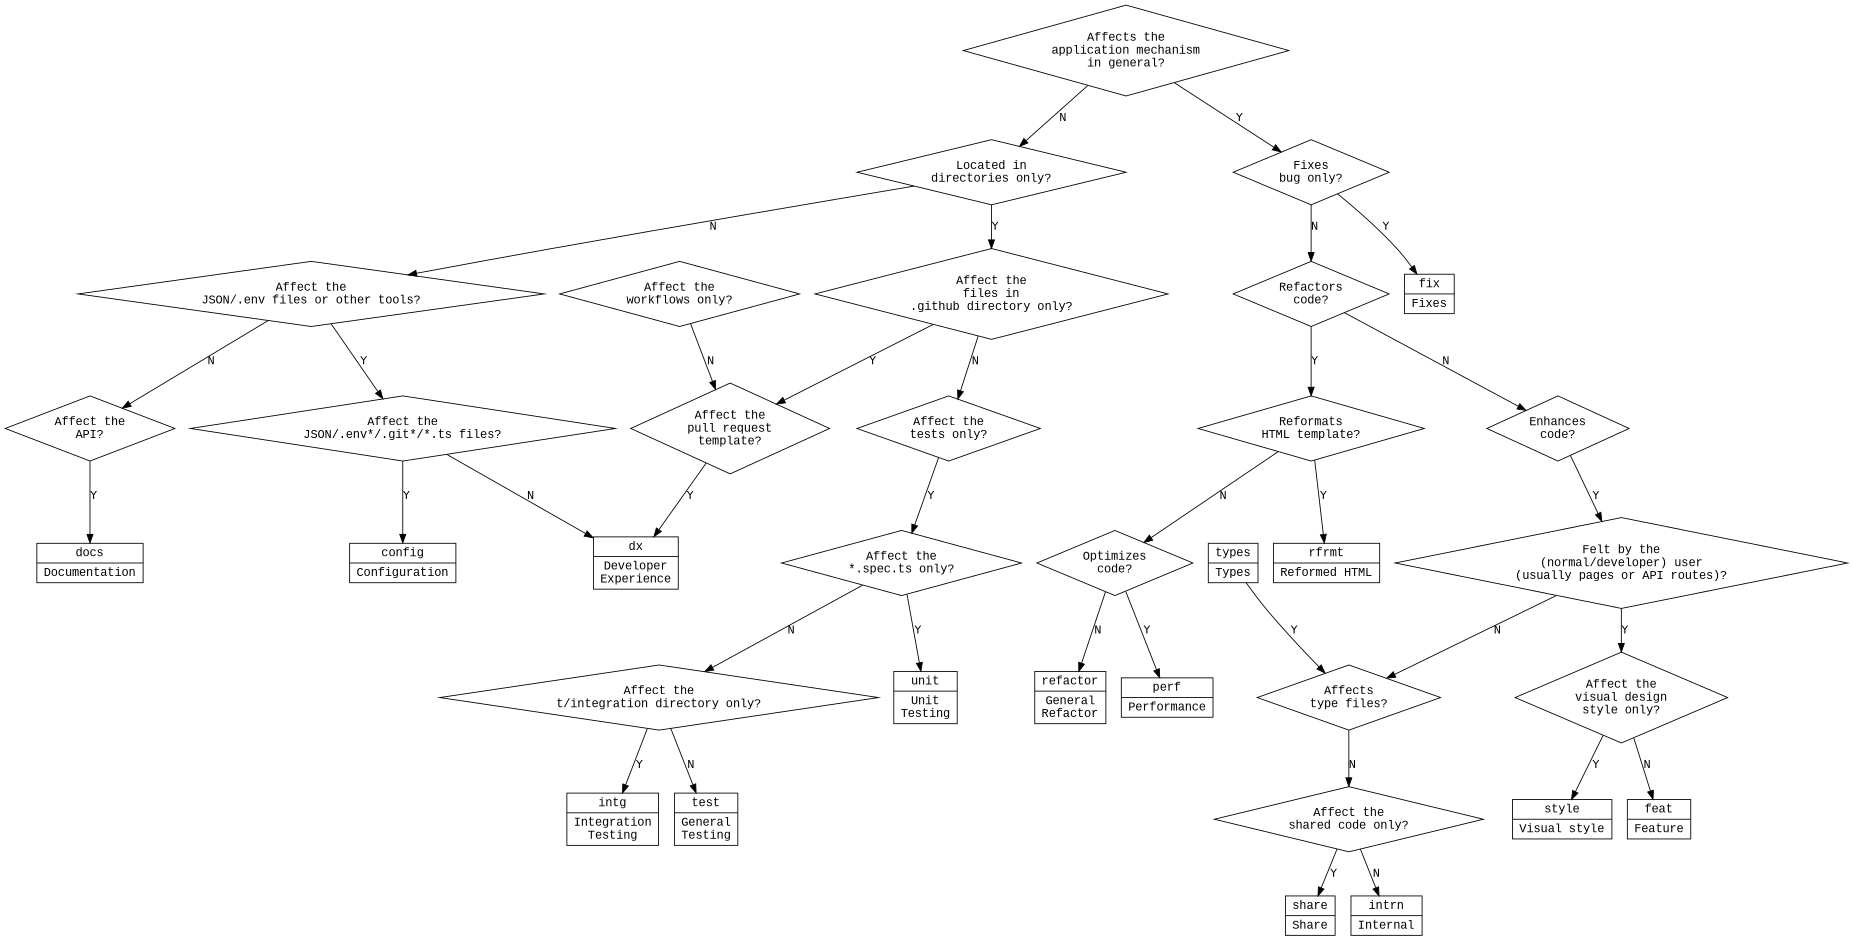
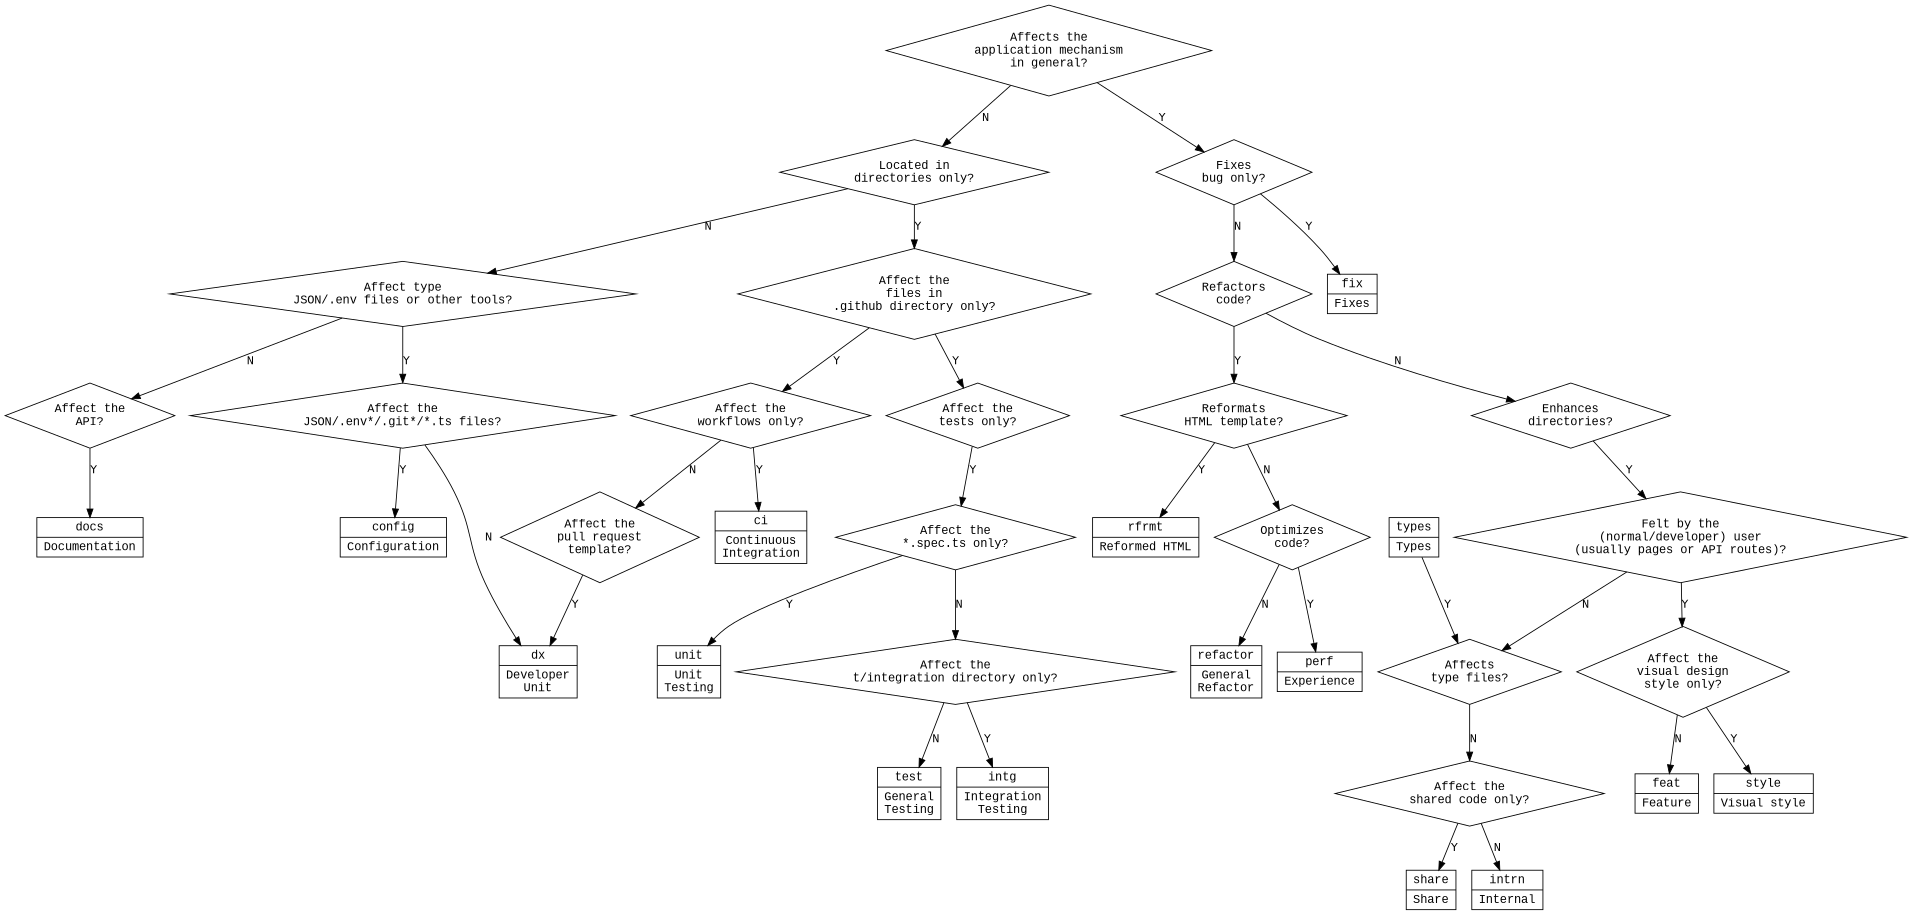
node "Affect the JSON/.env files or other tools?": label "Affect the JSON/.env files or other tools?" -> "Affect type JSON/.env files or other tools?"
edge "Affect the files in .github directory only?" -> "Affect the tests only?": label "N" -> "Y"
edge "Affect the files in .github directory only?" -> "Affect the pull request template?": now "Affect the files in .github directory only?" -> "Affect the workflows only?"
node "Enhances code?": label "Enhances code?" -> "Enhances directories?"
node "ci": added
node "dx": text "Experience" -> "Unit"
node "perf": text "Performance" -> "Experience"
